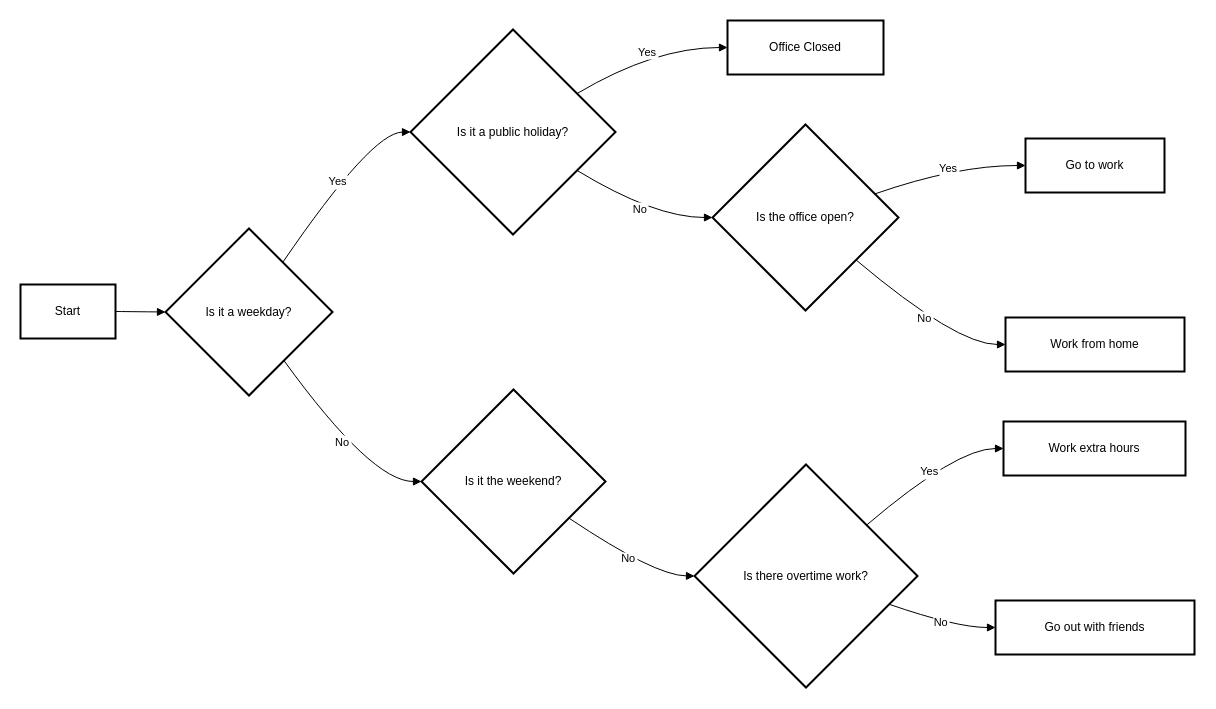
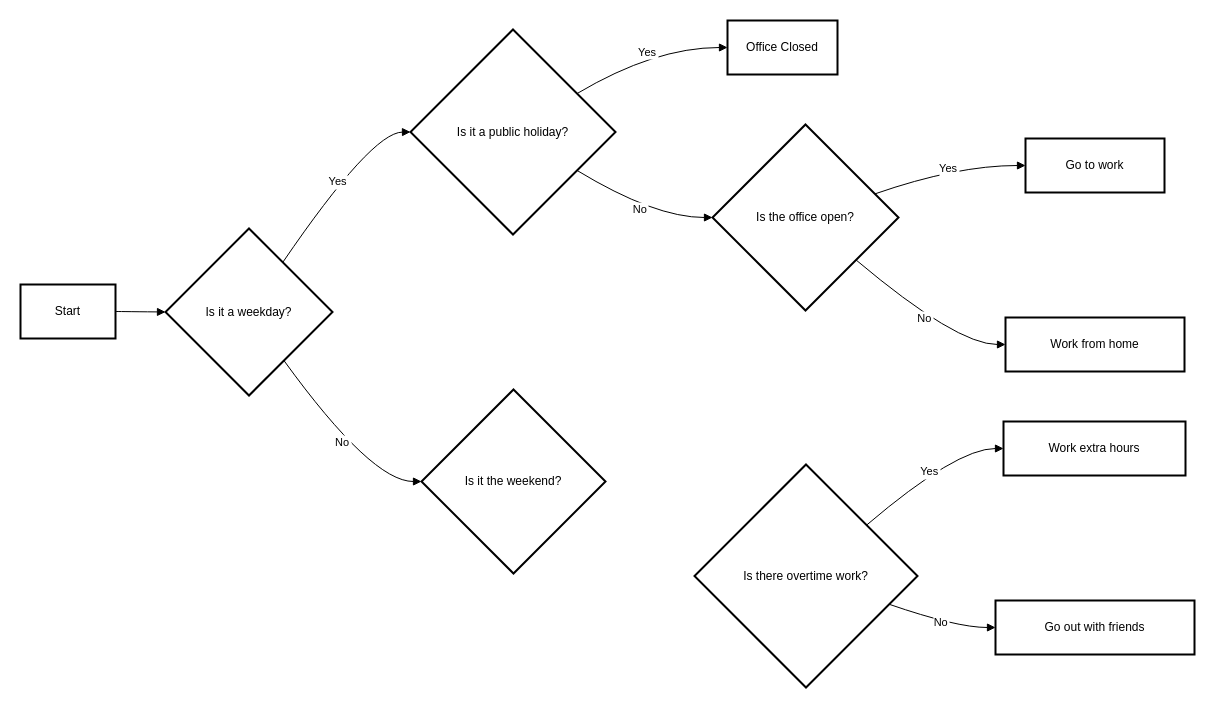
node "Office Closed": size 156x54 -> 110x54
edge "Is it the weekend?" -> "Is there overtime work?": removed, label "No"
